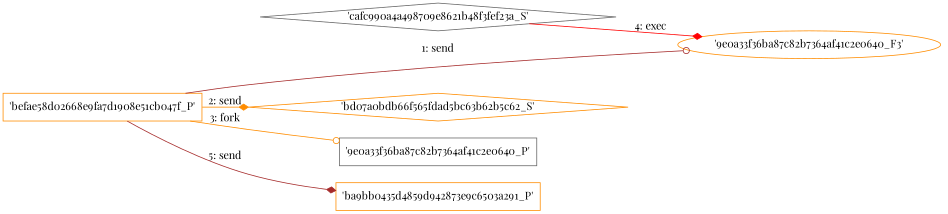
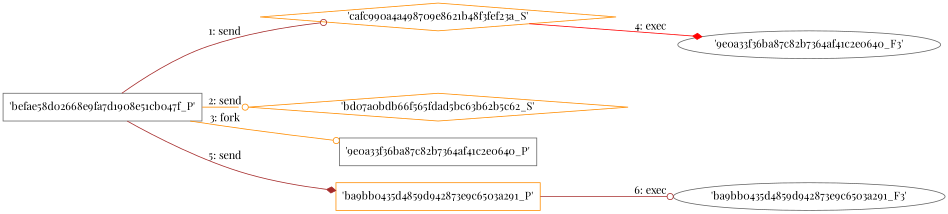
node "'cafc990a4a498709e8621b48f3fef23a_S'": color gray40 -> darkorange
node "'9e0a33f36ba87c82b7364af41c2e0640_F3'": color darkorange -> gray40
edge "'befae58d02668e9fa7d1908e51cb047f_P'" -> "'9e0a33f36ba87c82b7364af41c2e0640_F3'": now "'befae58d02668e9fa7d1908e51cb047f_P'" -> "'cafc990a4a498709e8621b48f3fef23a_S'"
node "'befae58d02668e9fa7d1908e51cb047f_P'": color darkorange -> gray40
edge "'befae58d02668e9fa7d1908e51cb047f_P'" -> "'bd07a0bdb66f565fdad5bc63b62b5c62_S'": arrowhead diamond -> odot
node "'ba9bb0435d4859d942873e9c6503a291_F3'": added
